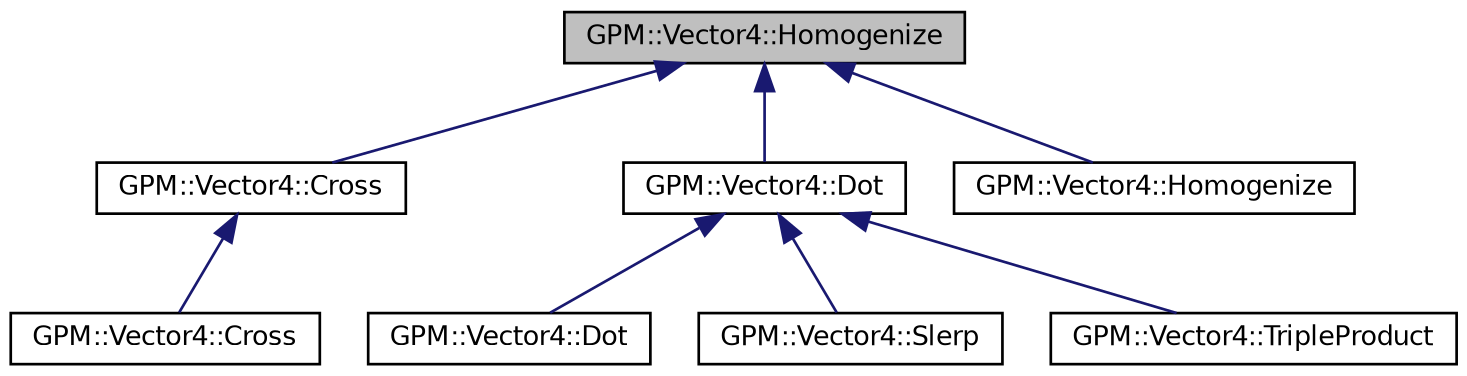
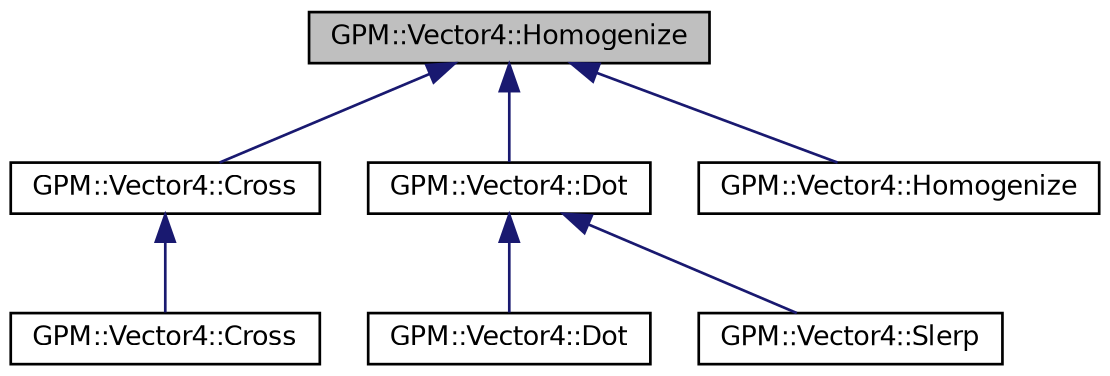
node "GPM::Vector4::TripleProduct": removed
